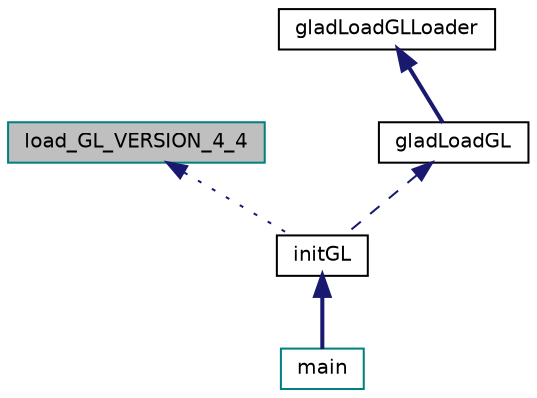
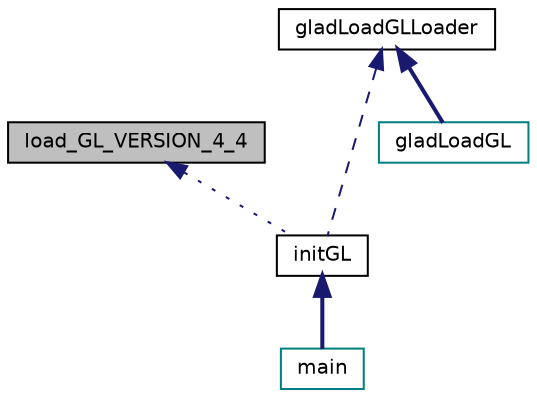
node "load_GL_VERSION_4_4": color teal -> black
node "gladLoadGL": color black -> teal
edge "initGL" -> "gladLoadGL": now "initGL" -> "gladLoadGLLoader"
